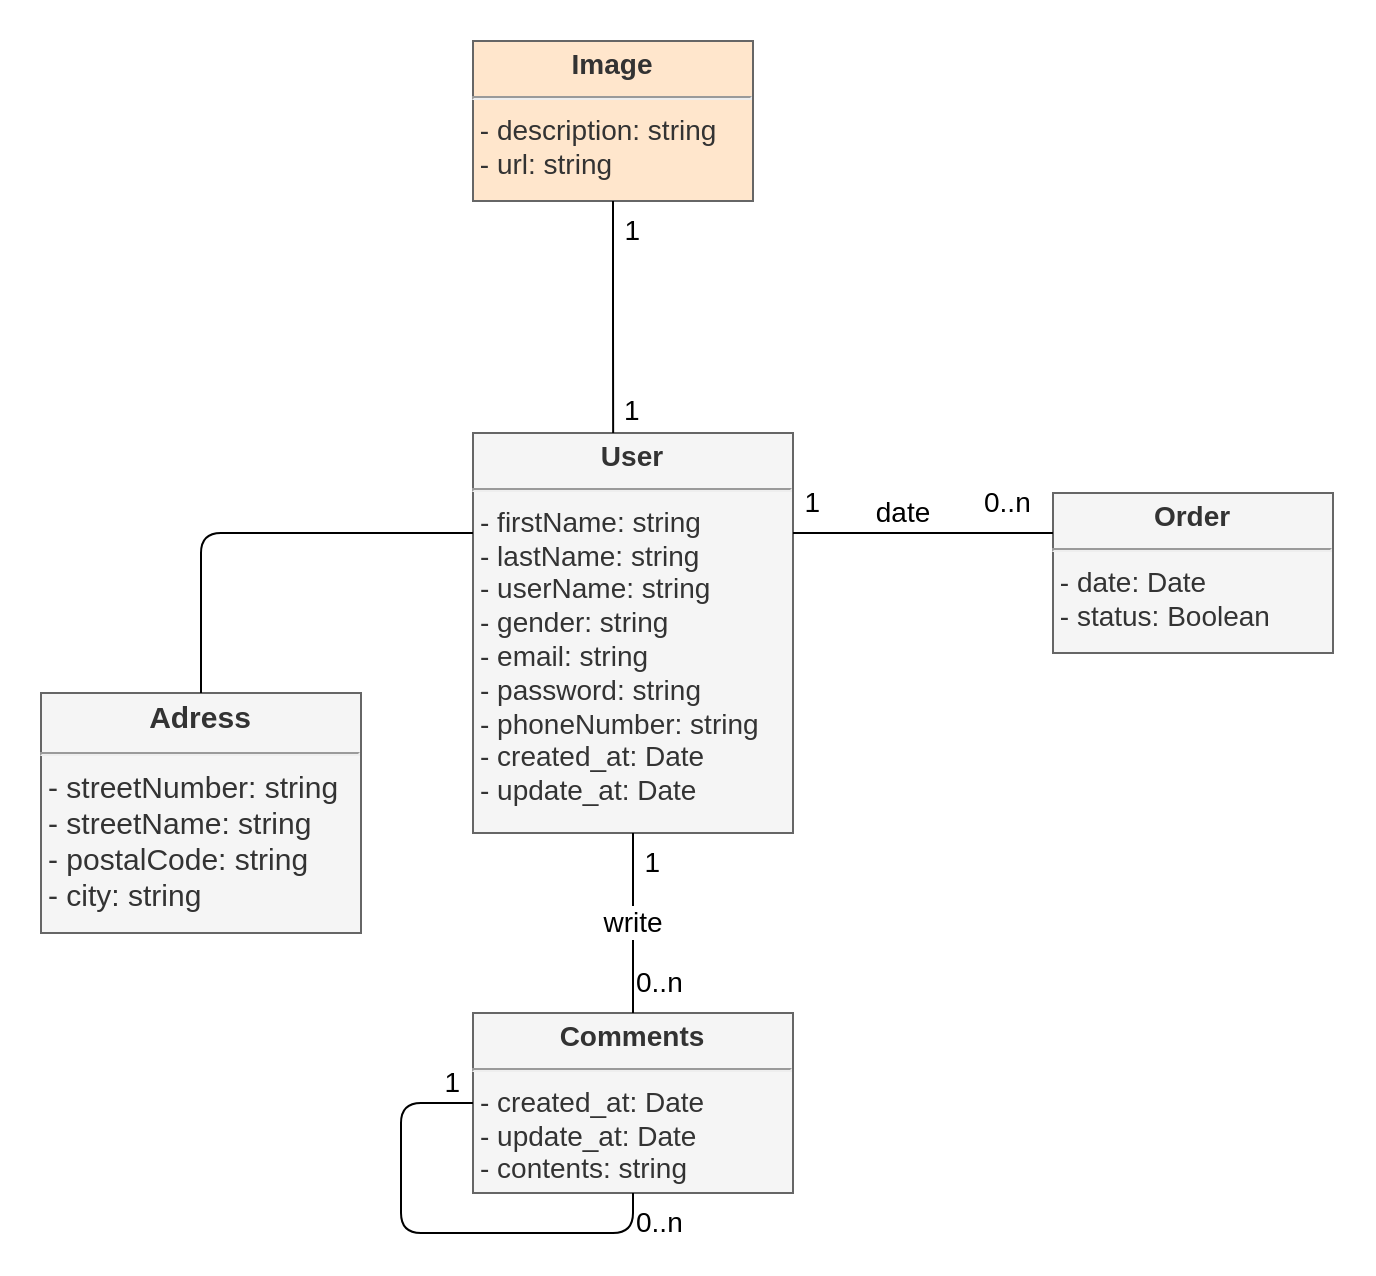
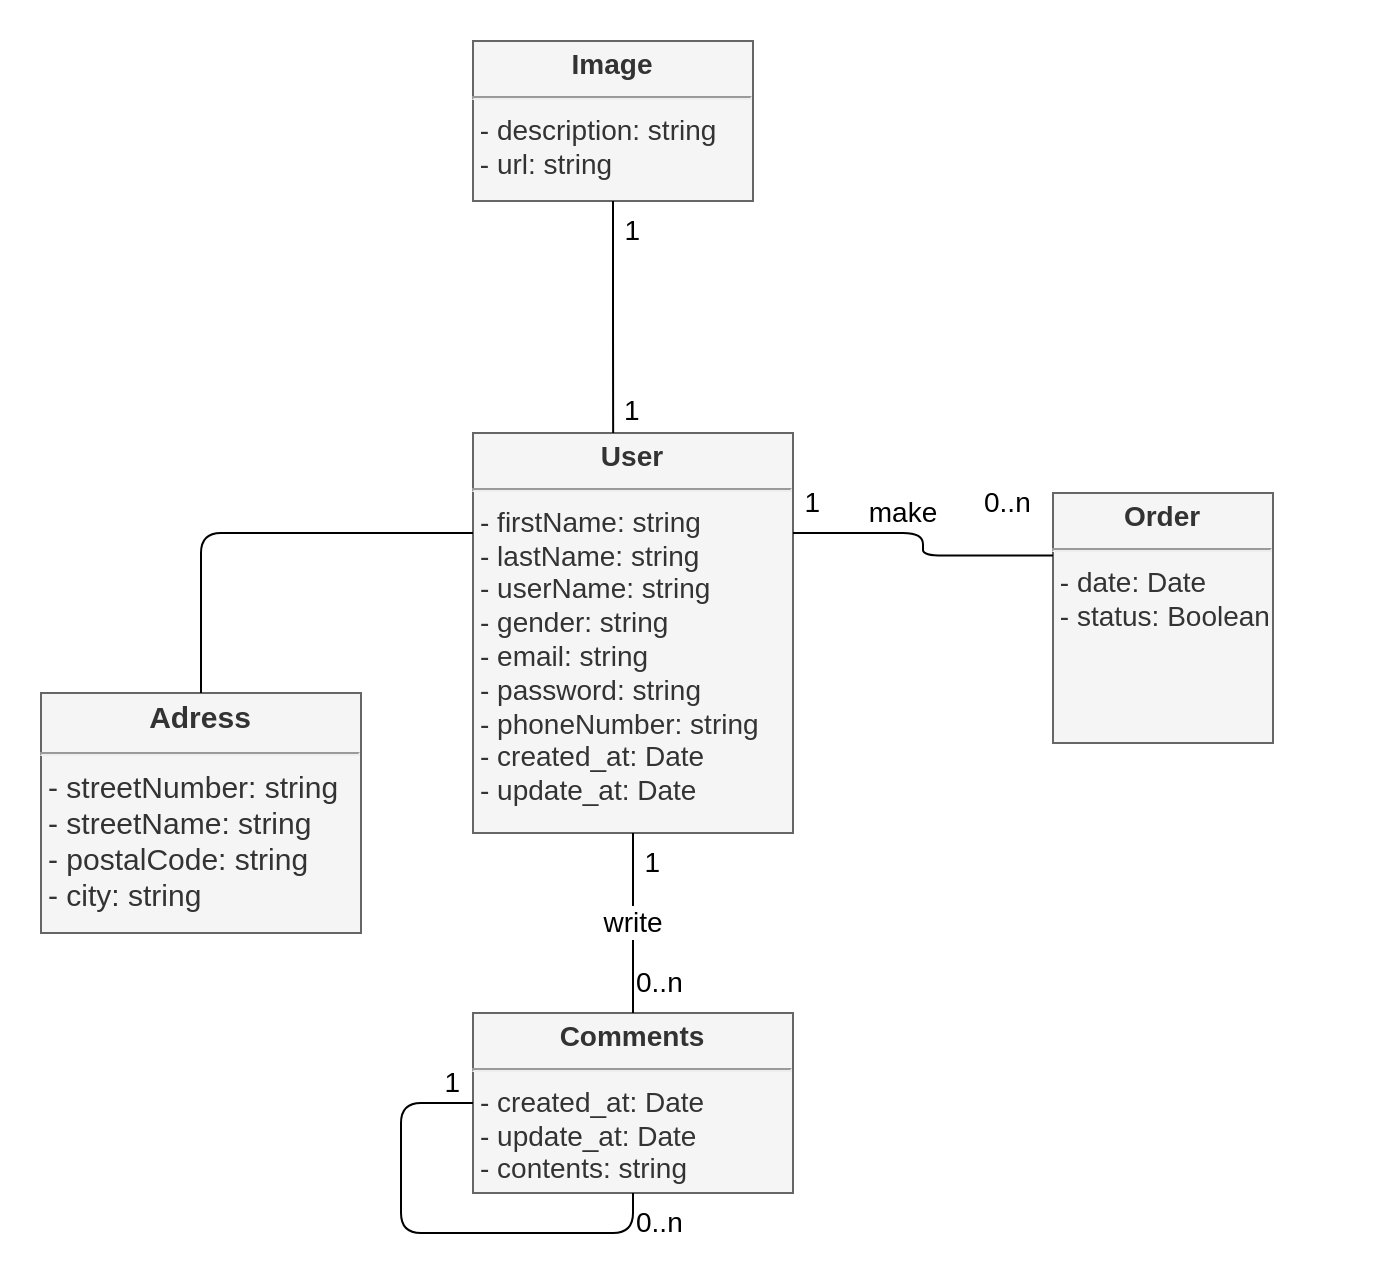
node "Image - description: string - url: string": fillcolor #ffe6cc -> #f5f5f5
node "date": label "date" -> "make"
node "Order - date: Date - status: Boolean": size 280x160 -> 220x250
